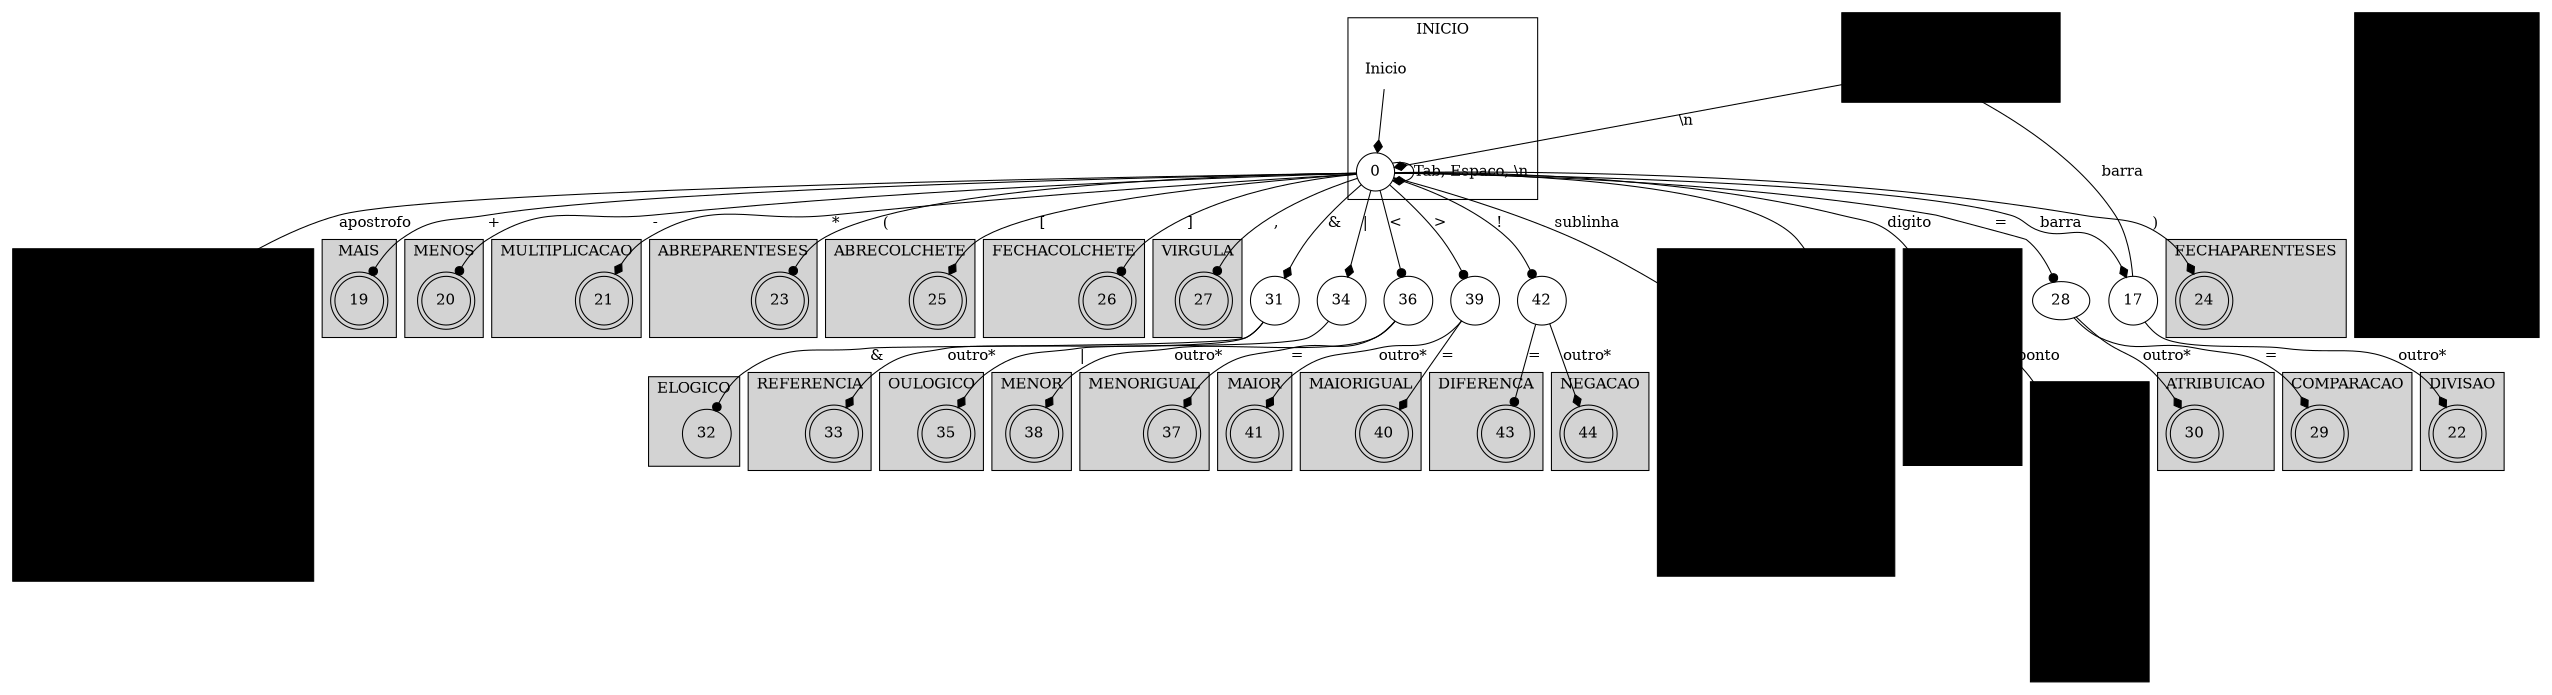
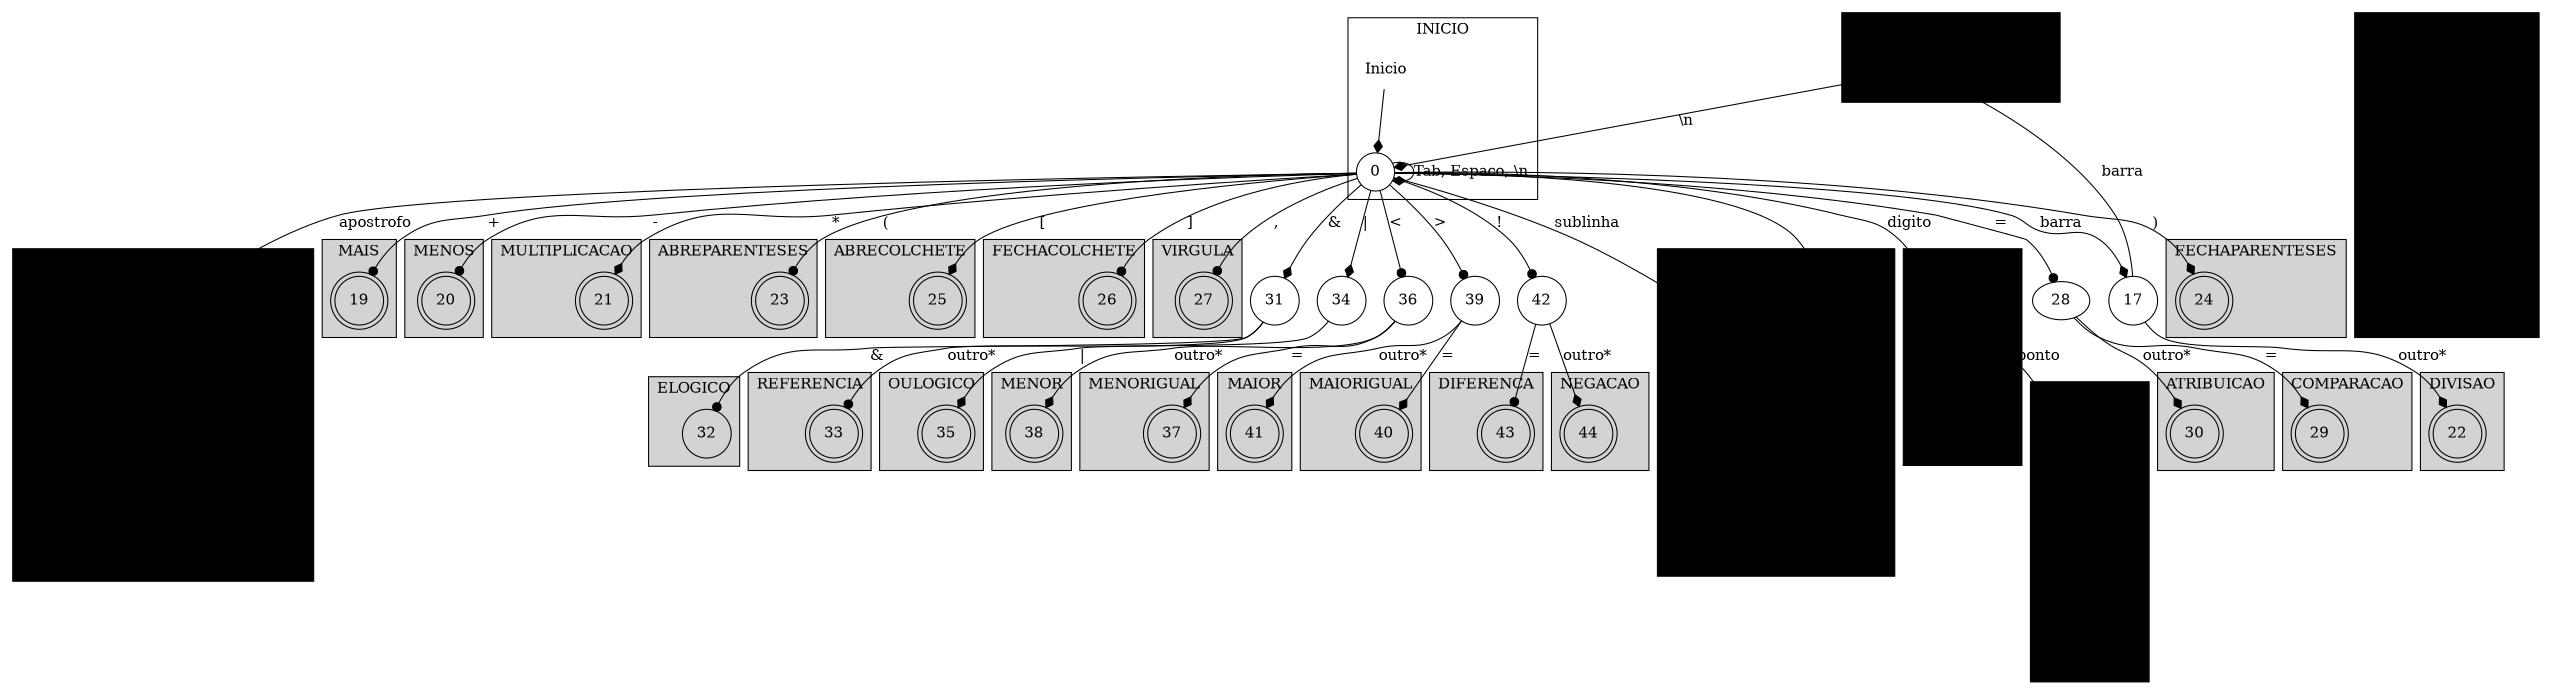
edge "31" -> "33": arrowhead diamond -> dot
